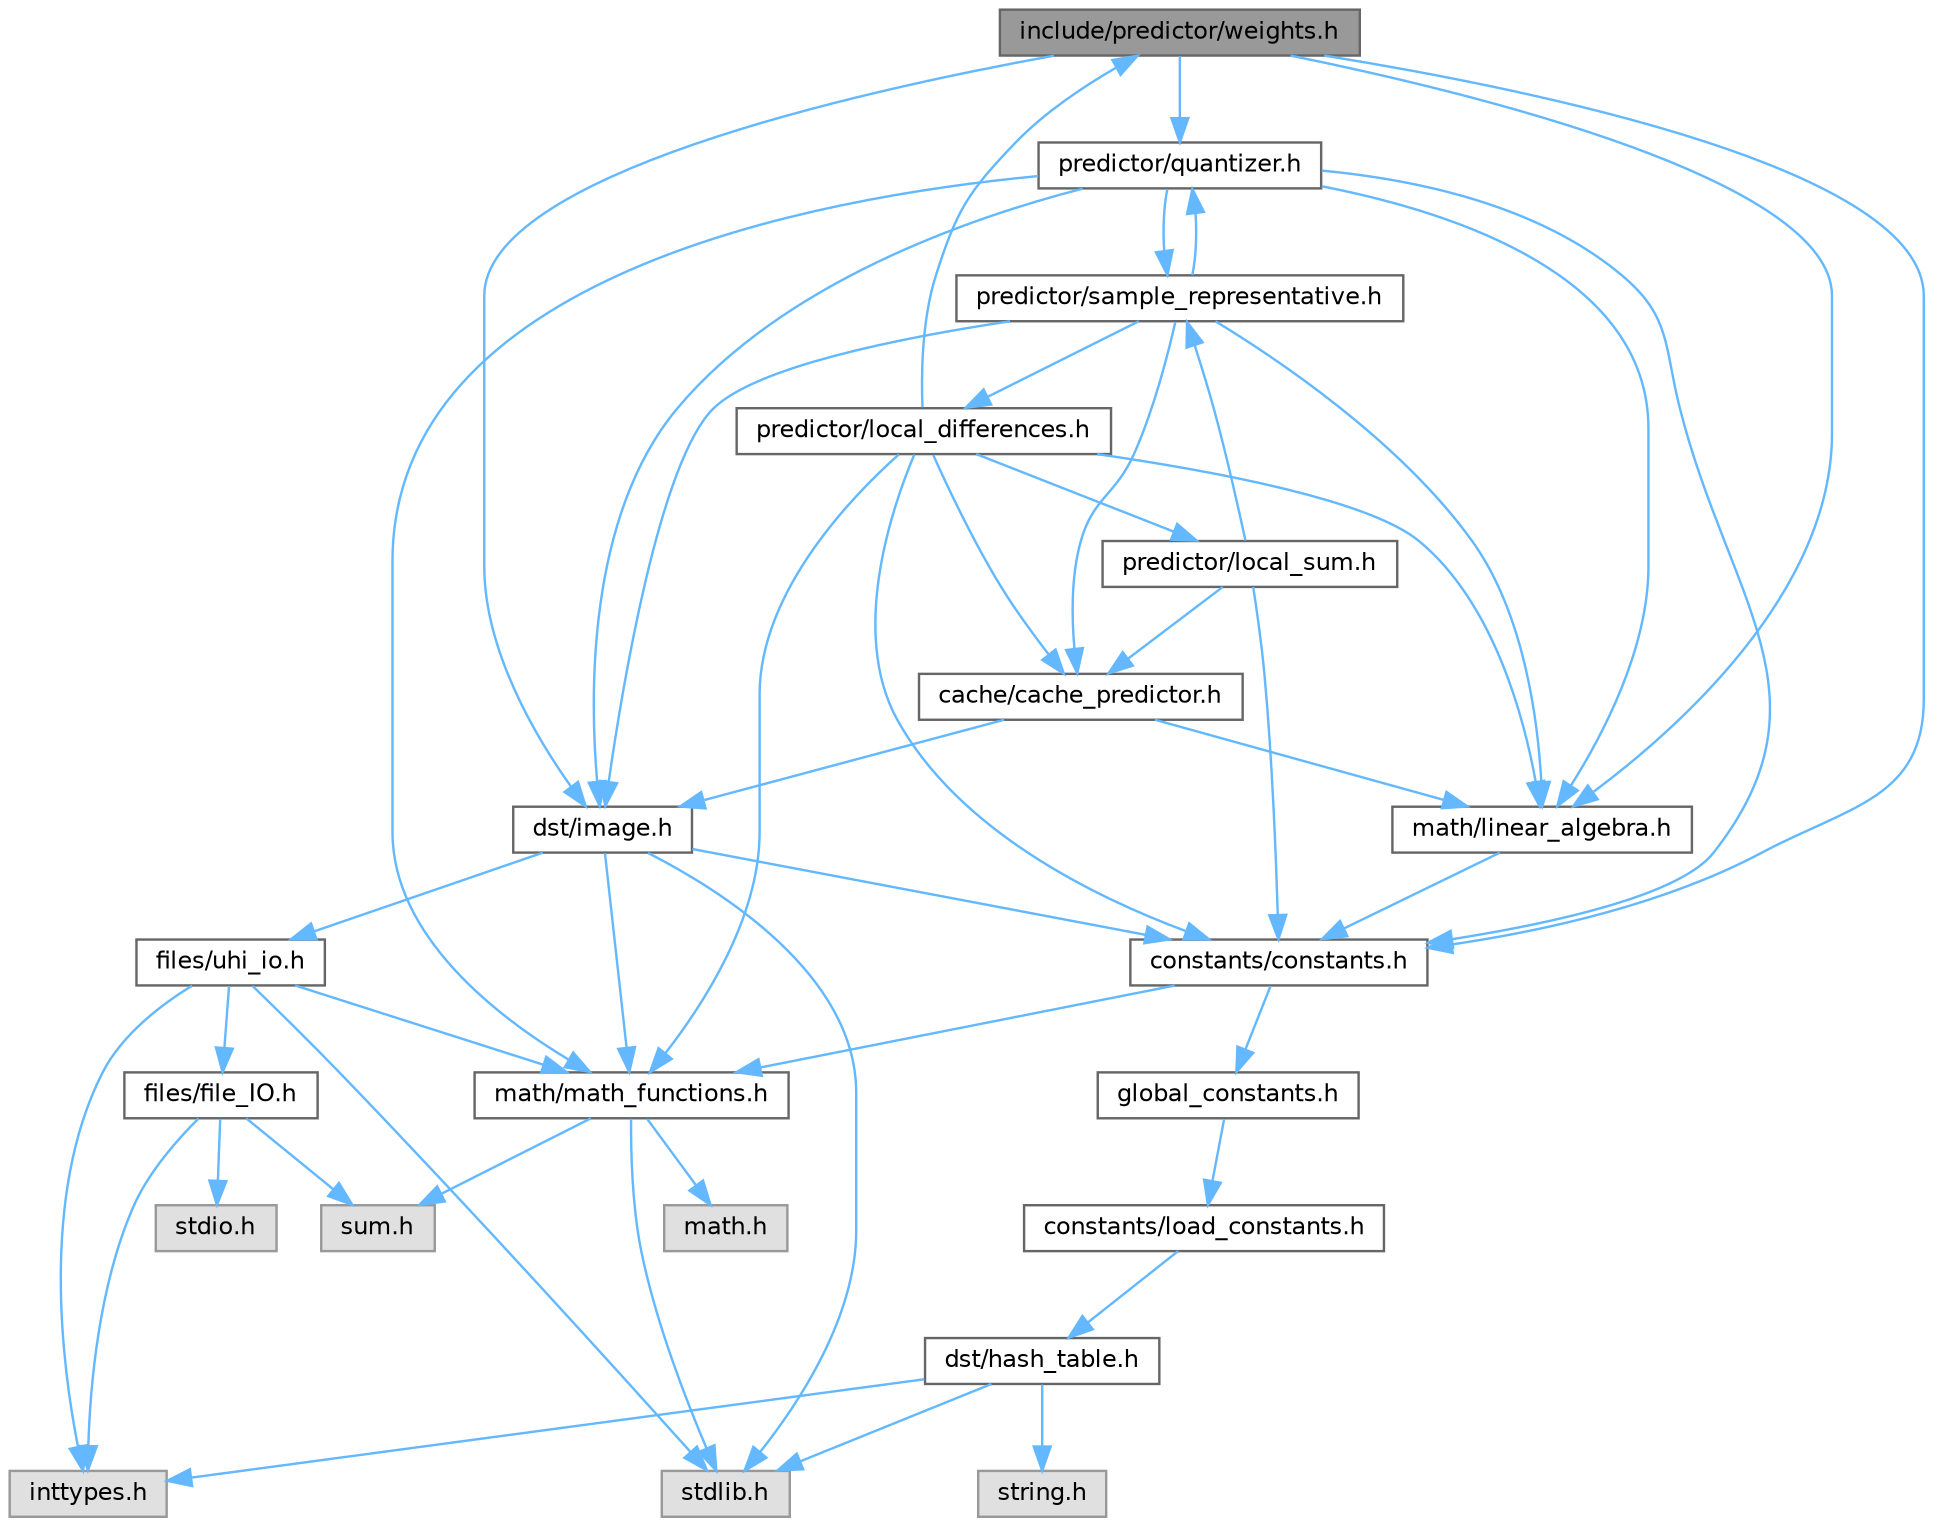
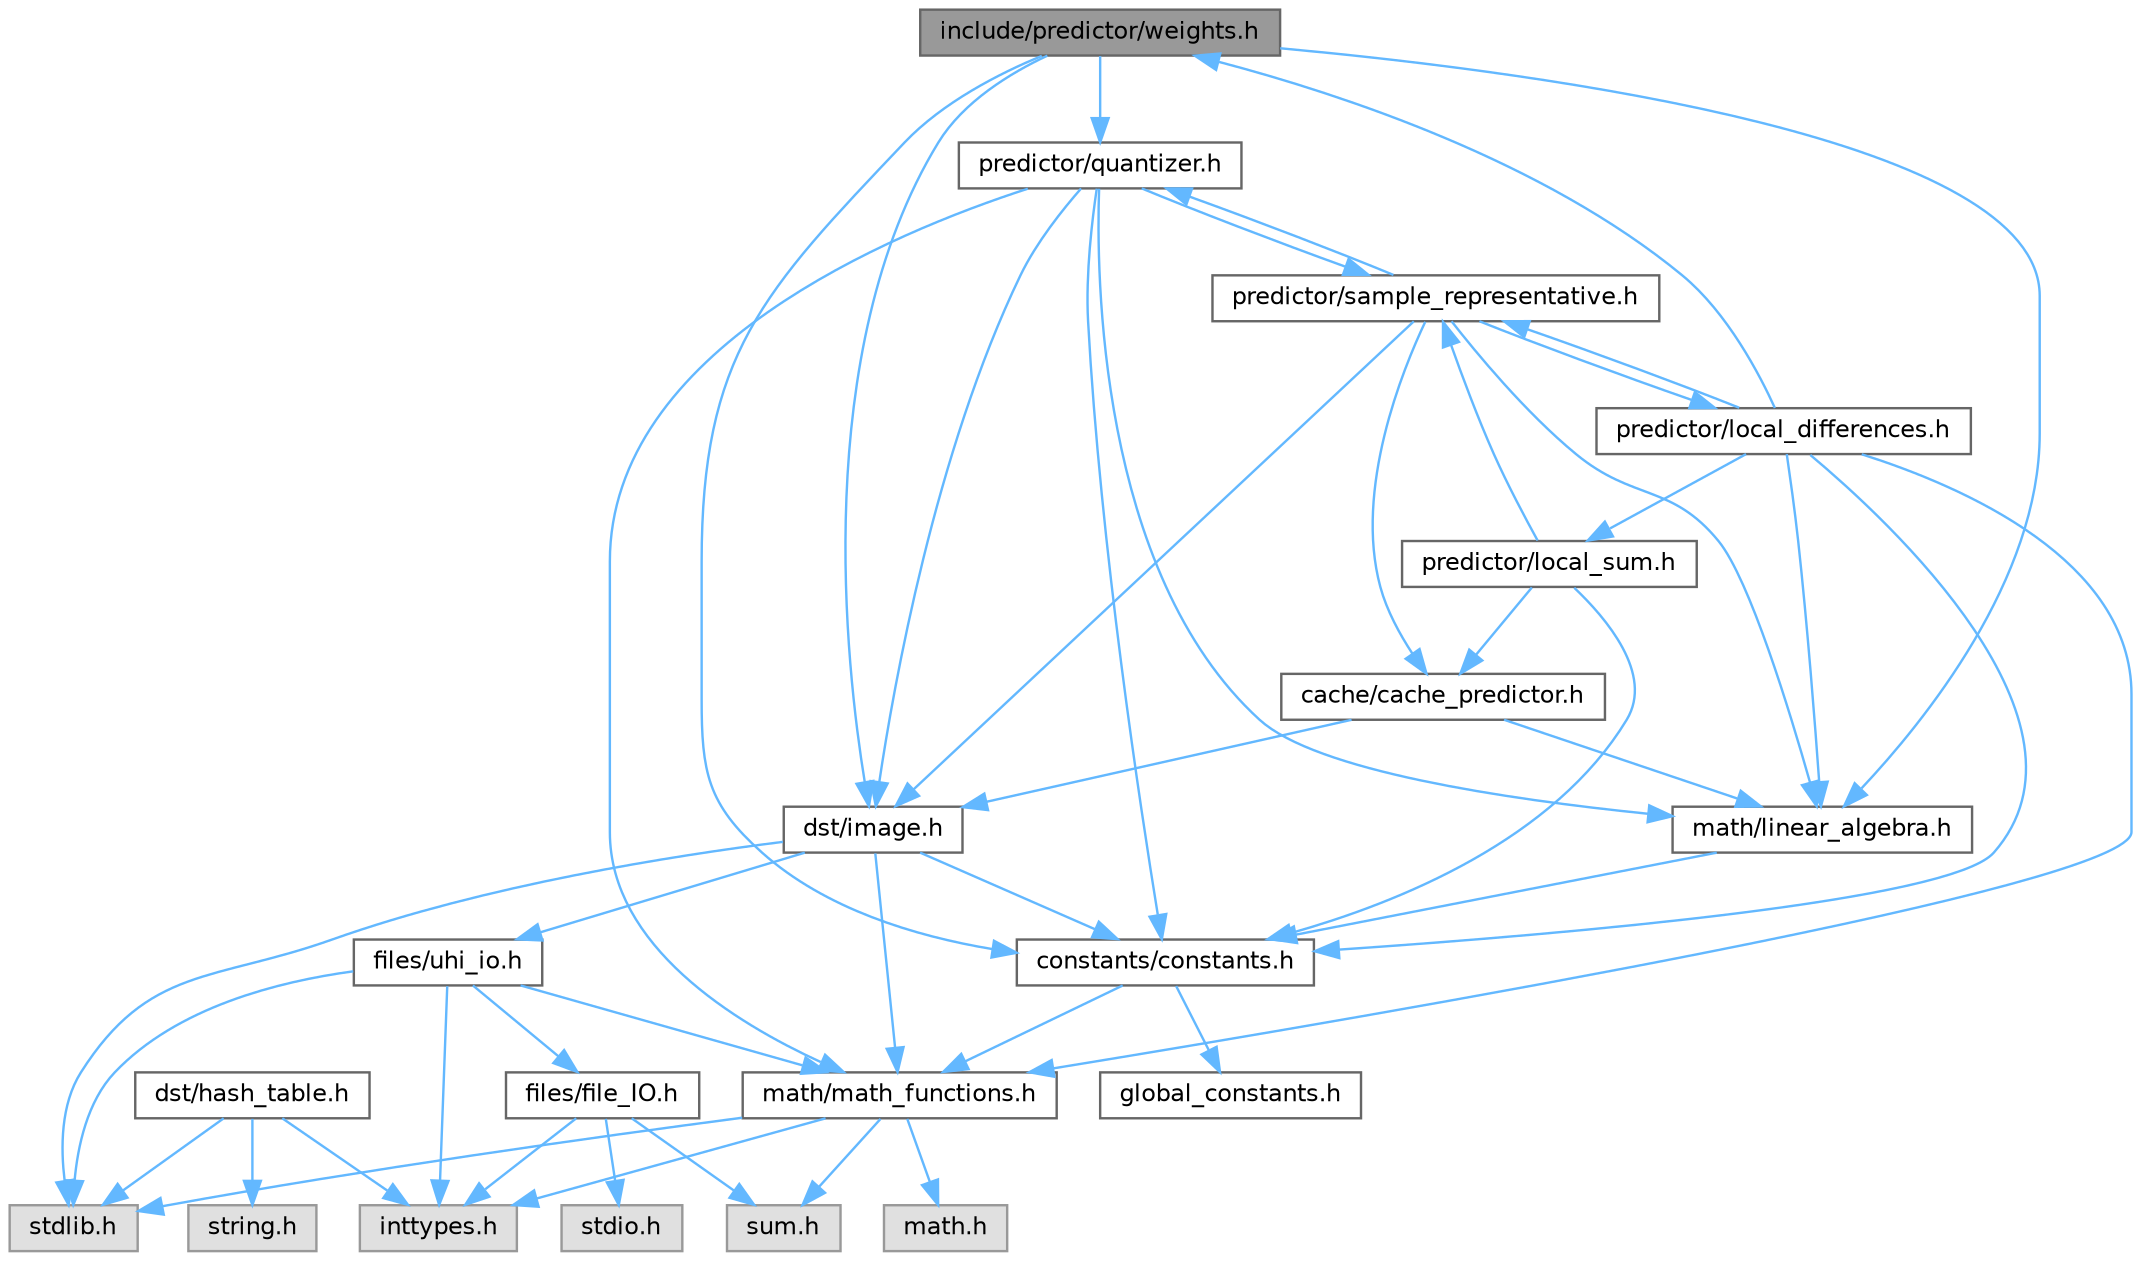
edge "predictor/local_differences.h" -> "cache/cache_predictor.h": now "predictor/local_differences.h" -> "predictor/sample_representative.h"
edge "math/math_functions.h" -> "inttypes.h": added
node "constants/load_constants.h": removed
